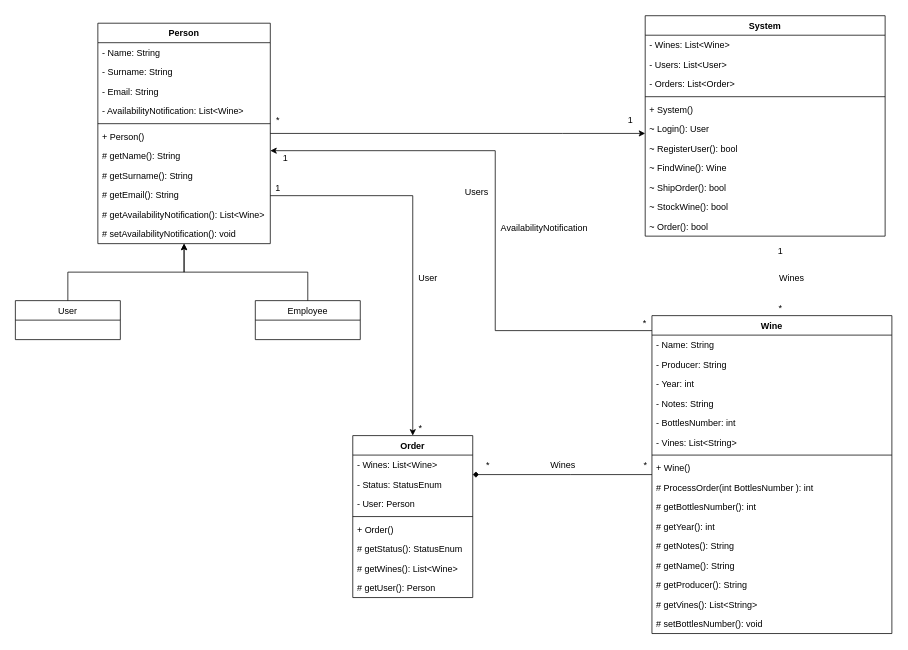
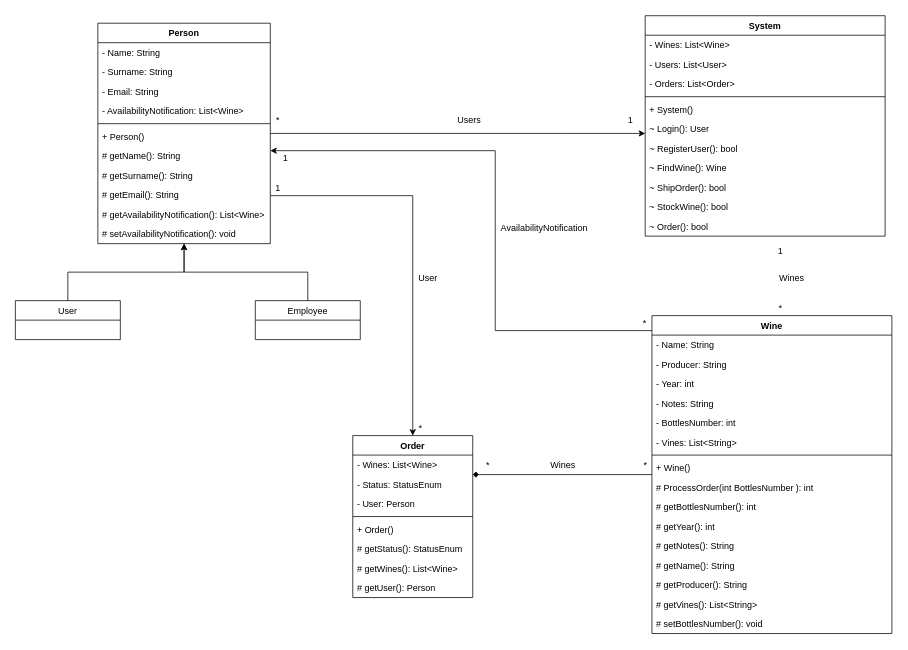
node "Users": moved (476, 192) -> (469, 120)
